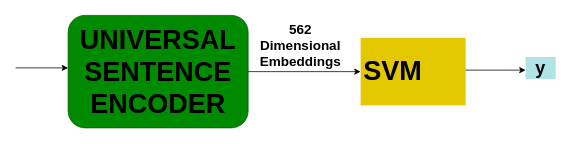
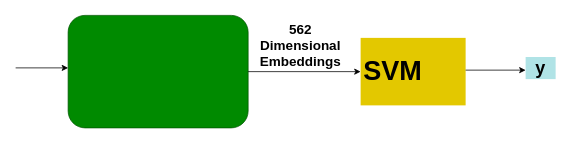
node "UNIVERSAL SENTENCE ENCODER": removed
